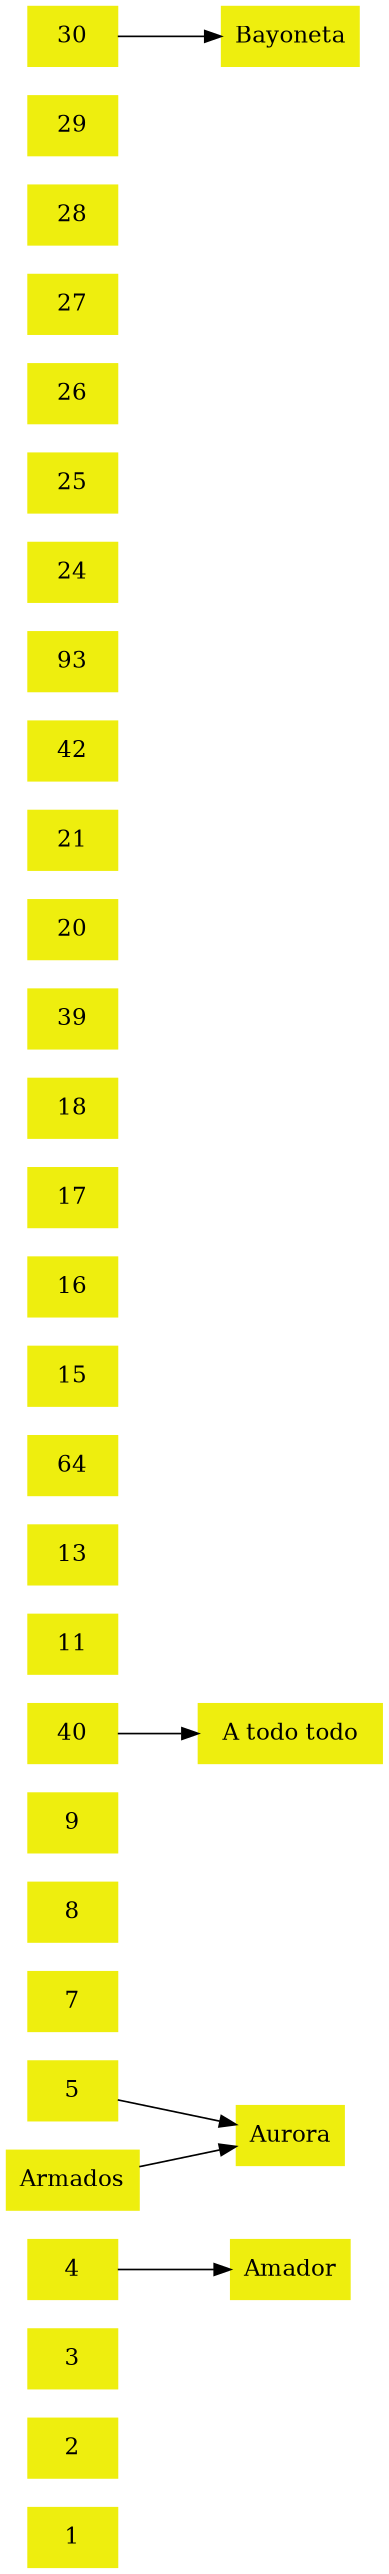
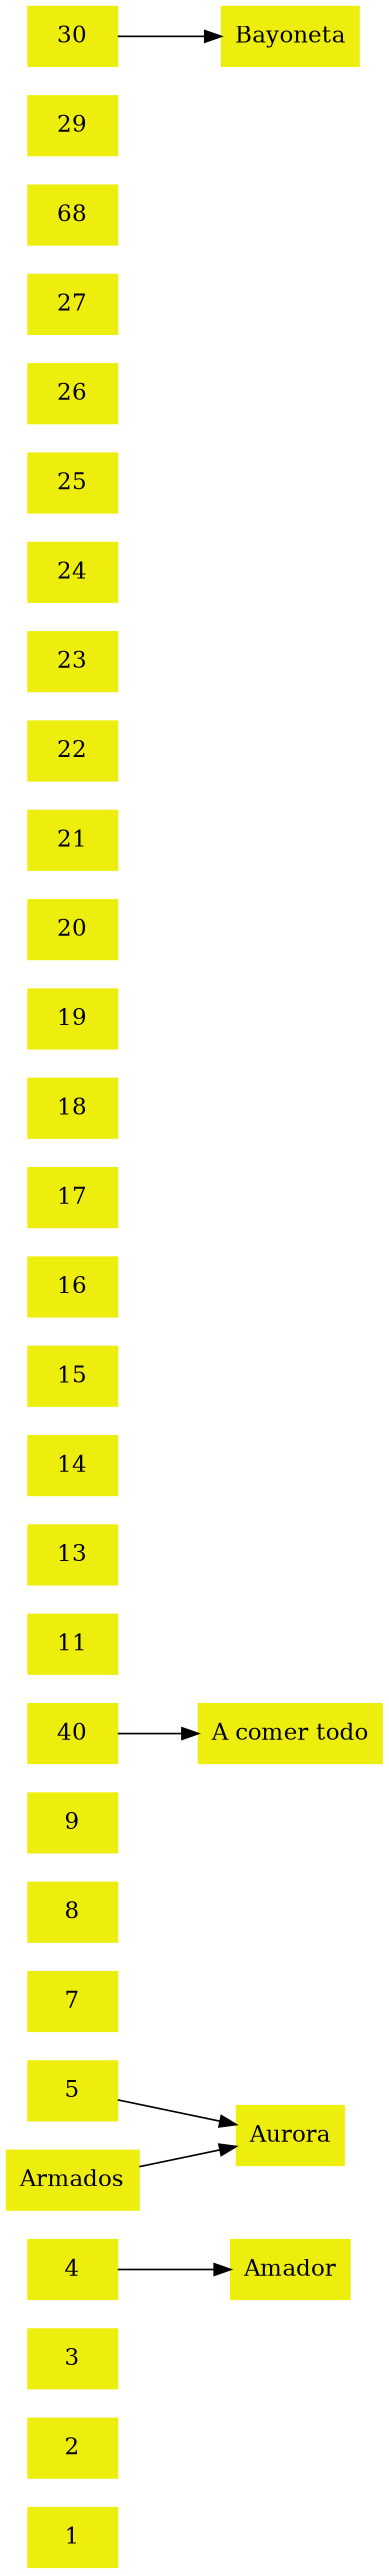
node "28": label "28" -> "68"
node "93": label "93" -> "23"
node "42": label "42" -> "22"
node "39": label "39" -> "19"
node "64": label "64" -> "14"
node "A todo todo": label "A todo todo" -> "A comer todo"
